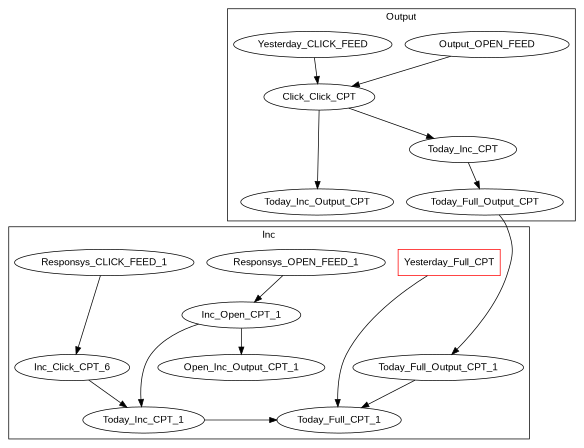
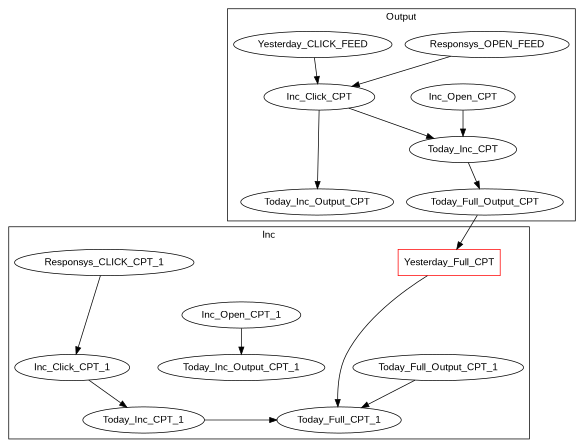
node "Output_OPEN_FEED": label "Output_OPEN_FEED" -> "Responsys_OPEN_FEED"
node "Click_Click_CPT": label "Click_Click_CPT" -> "Inc_Click_CPT"
node "Inc_Open_CPT": added
node "Responsys_CLICK_FEED_1": label "Responsys_CLICK_FEED_1" -> "Responsys_CLICK_CPT_1"
node "Responsys_OPEN_FEED_1": removed
edge "Today_Full_Output_CPT" -> "Today_Full_Output_CPT_1": now "Today_Full_Output_CPT" -> "Yesterday_Full_CPT"
edge "Inc_Open_CPT_1" -> "Today_Inc_CPT_1": removed
node "Inc_Click_CPT_6": label "Inc_Click_CPT_6" -> "Inc_Click_CPT_1"
node "Open_Inc_Output_CPT_1": label "Open_Inc_Output_CPT_1" -> "Today_Inc_Output_CPT_1"
